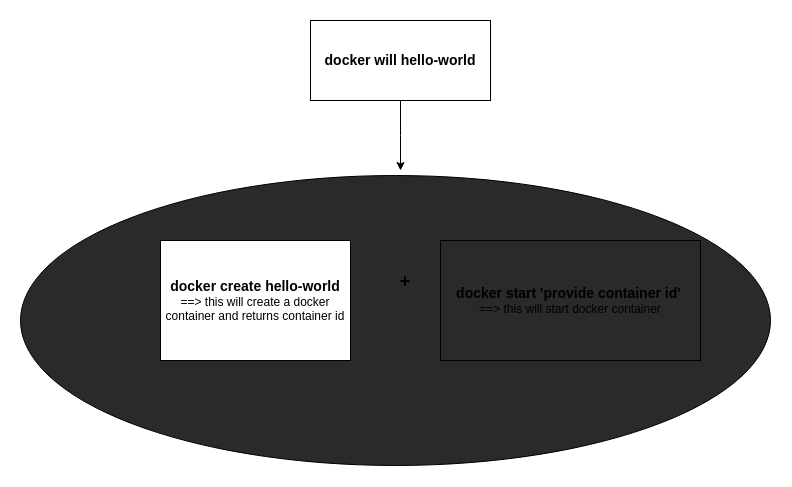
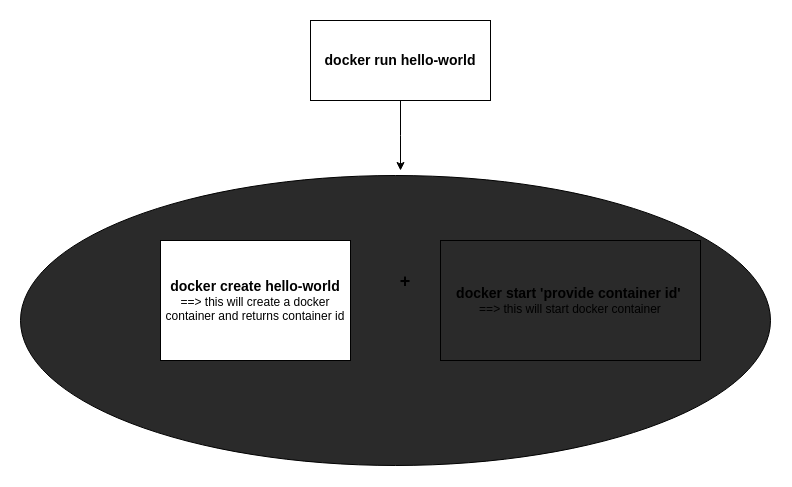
node "docker will hello-world": label "docker will hello-world" -> "docker run hello-world"
